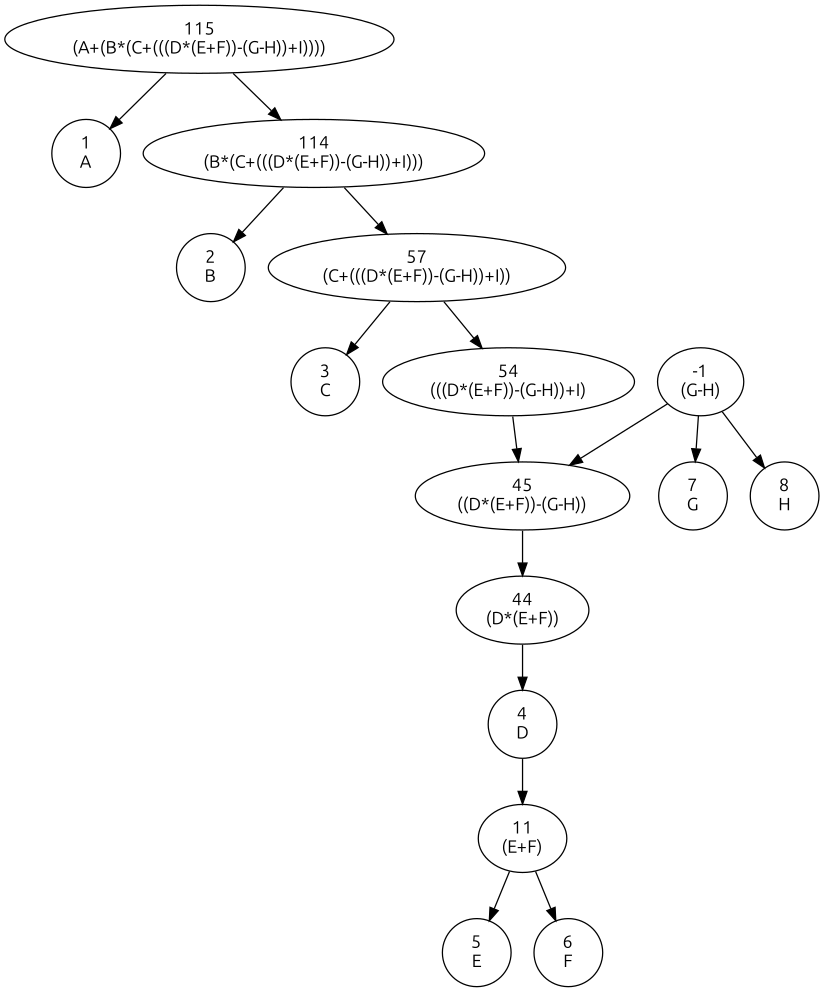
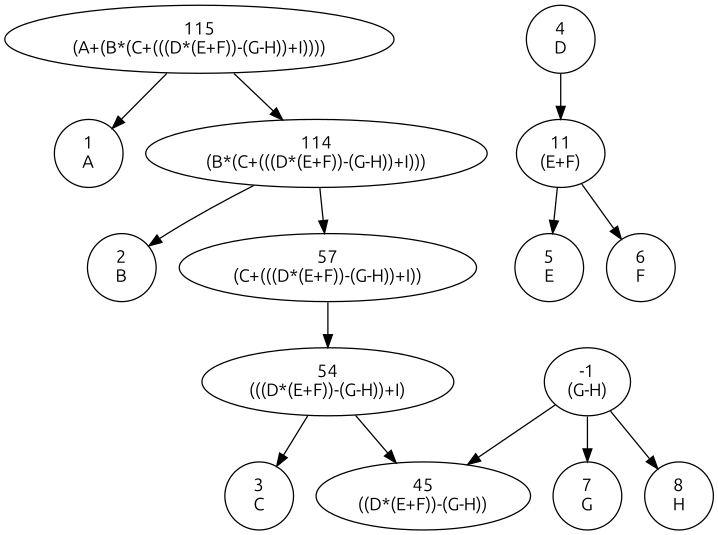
edge "57 (C+(((D*(E+F))-(G-H))+I))" -> "3 C": now "54 (((D*(E+F))-(G-H))+I)" -> "3 C"
node "44 (D*(E+F))": removed
